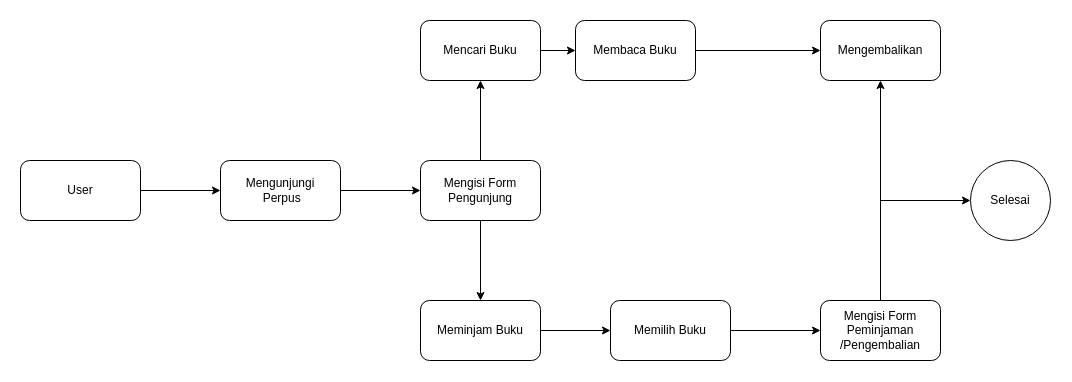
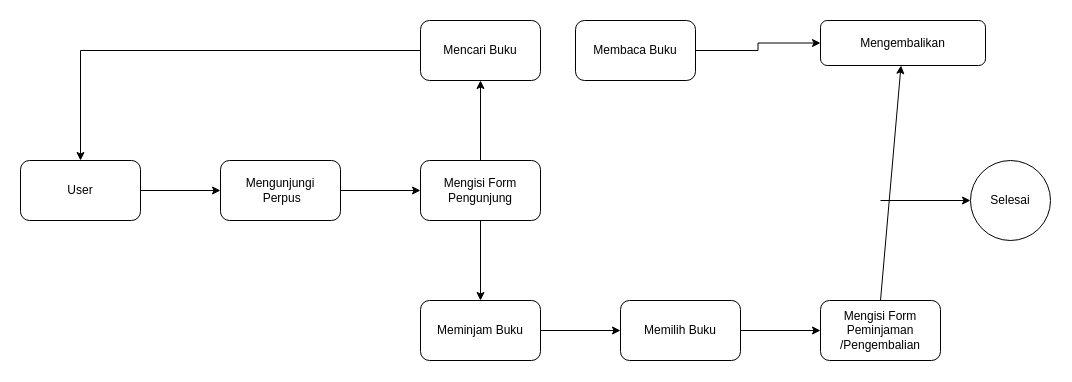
edge "Mencari Buku" -> "Membaca Buku": now "Mencari Buku" -> "User"
node "Mengembalikan": size 120x60 -> 165x45
node "Memilih Buku": moved (671, 331) -> (681, 331)
